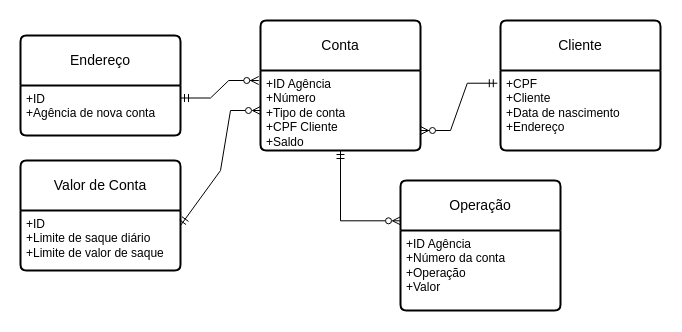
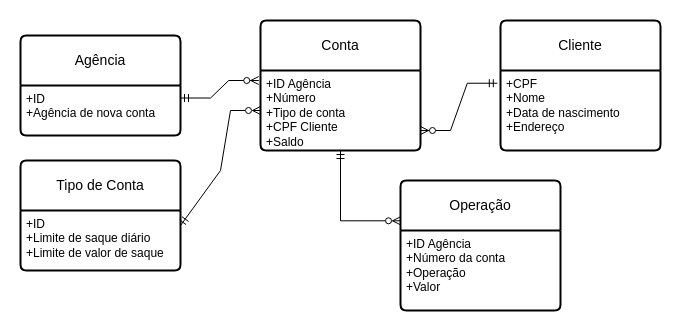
node "Endereço": label "Endereço" -> "Agência"
node "+CPF +Cliente +Data de nascimento +Endereço": label "+CPF +Cliente +Data de nascimento +Endereço" -> "+CPF +Nome +Data de nascimento +Endereço"
node "Valor de Conta": label "Valor de Conta" -> "Tipo de Conta"
